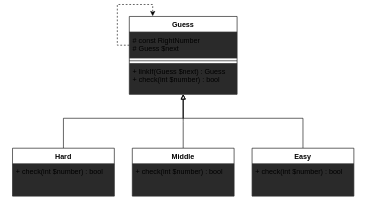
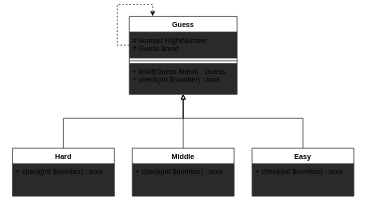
node "# const RightNumber # Guess $next": label "# const RightNumber # Guess $next" -> "# number RightNumber # Guess $next"
